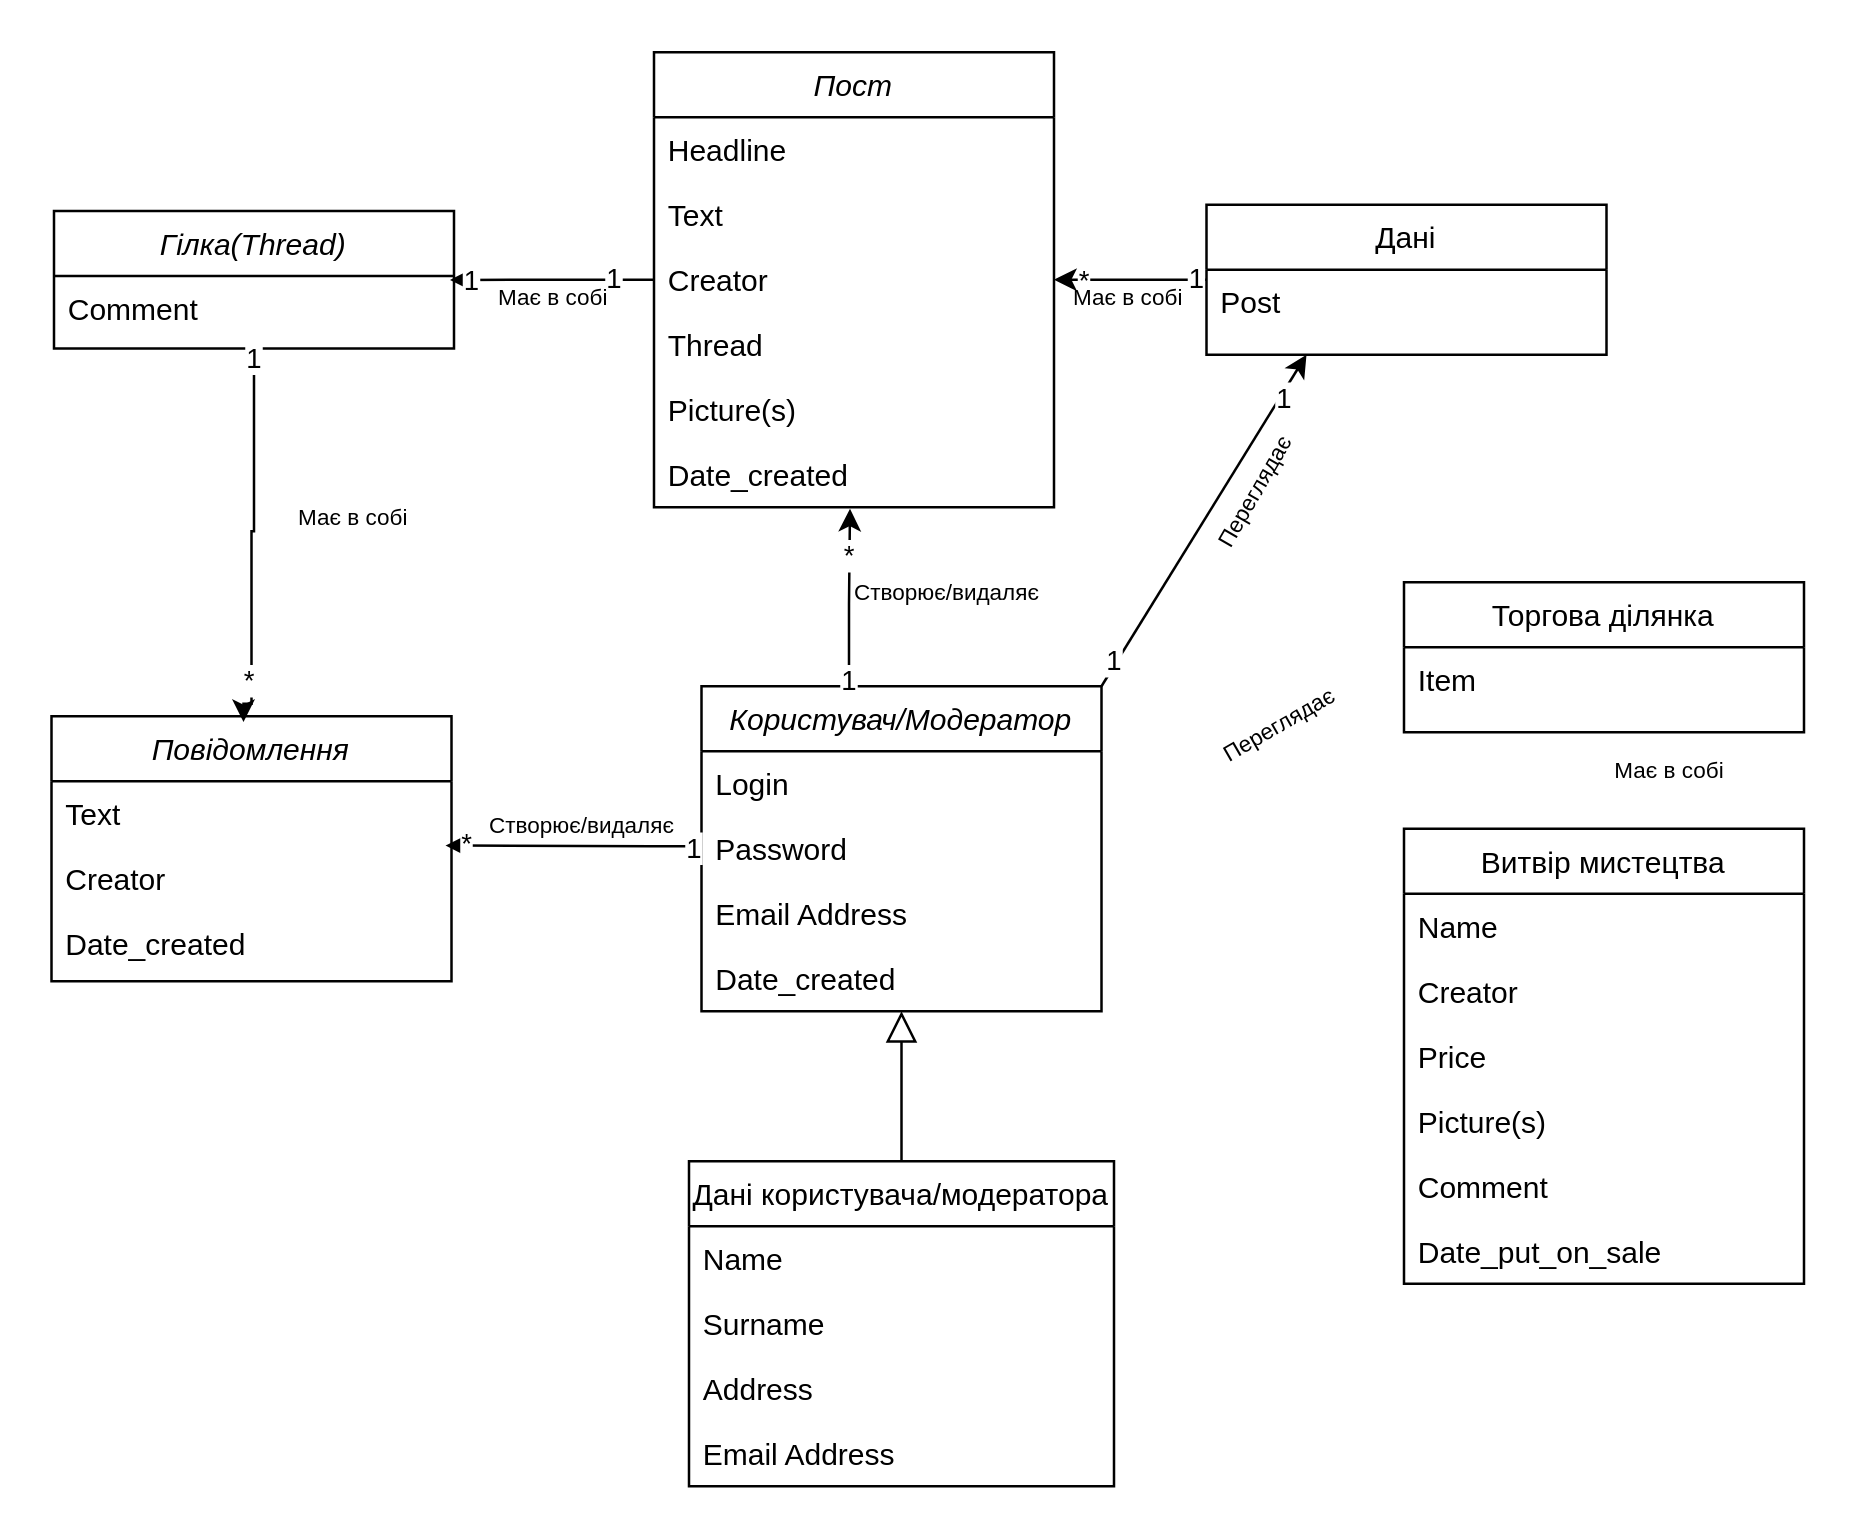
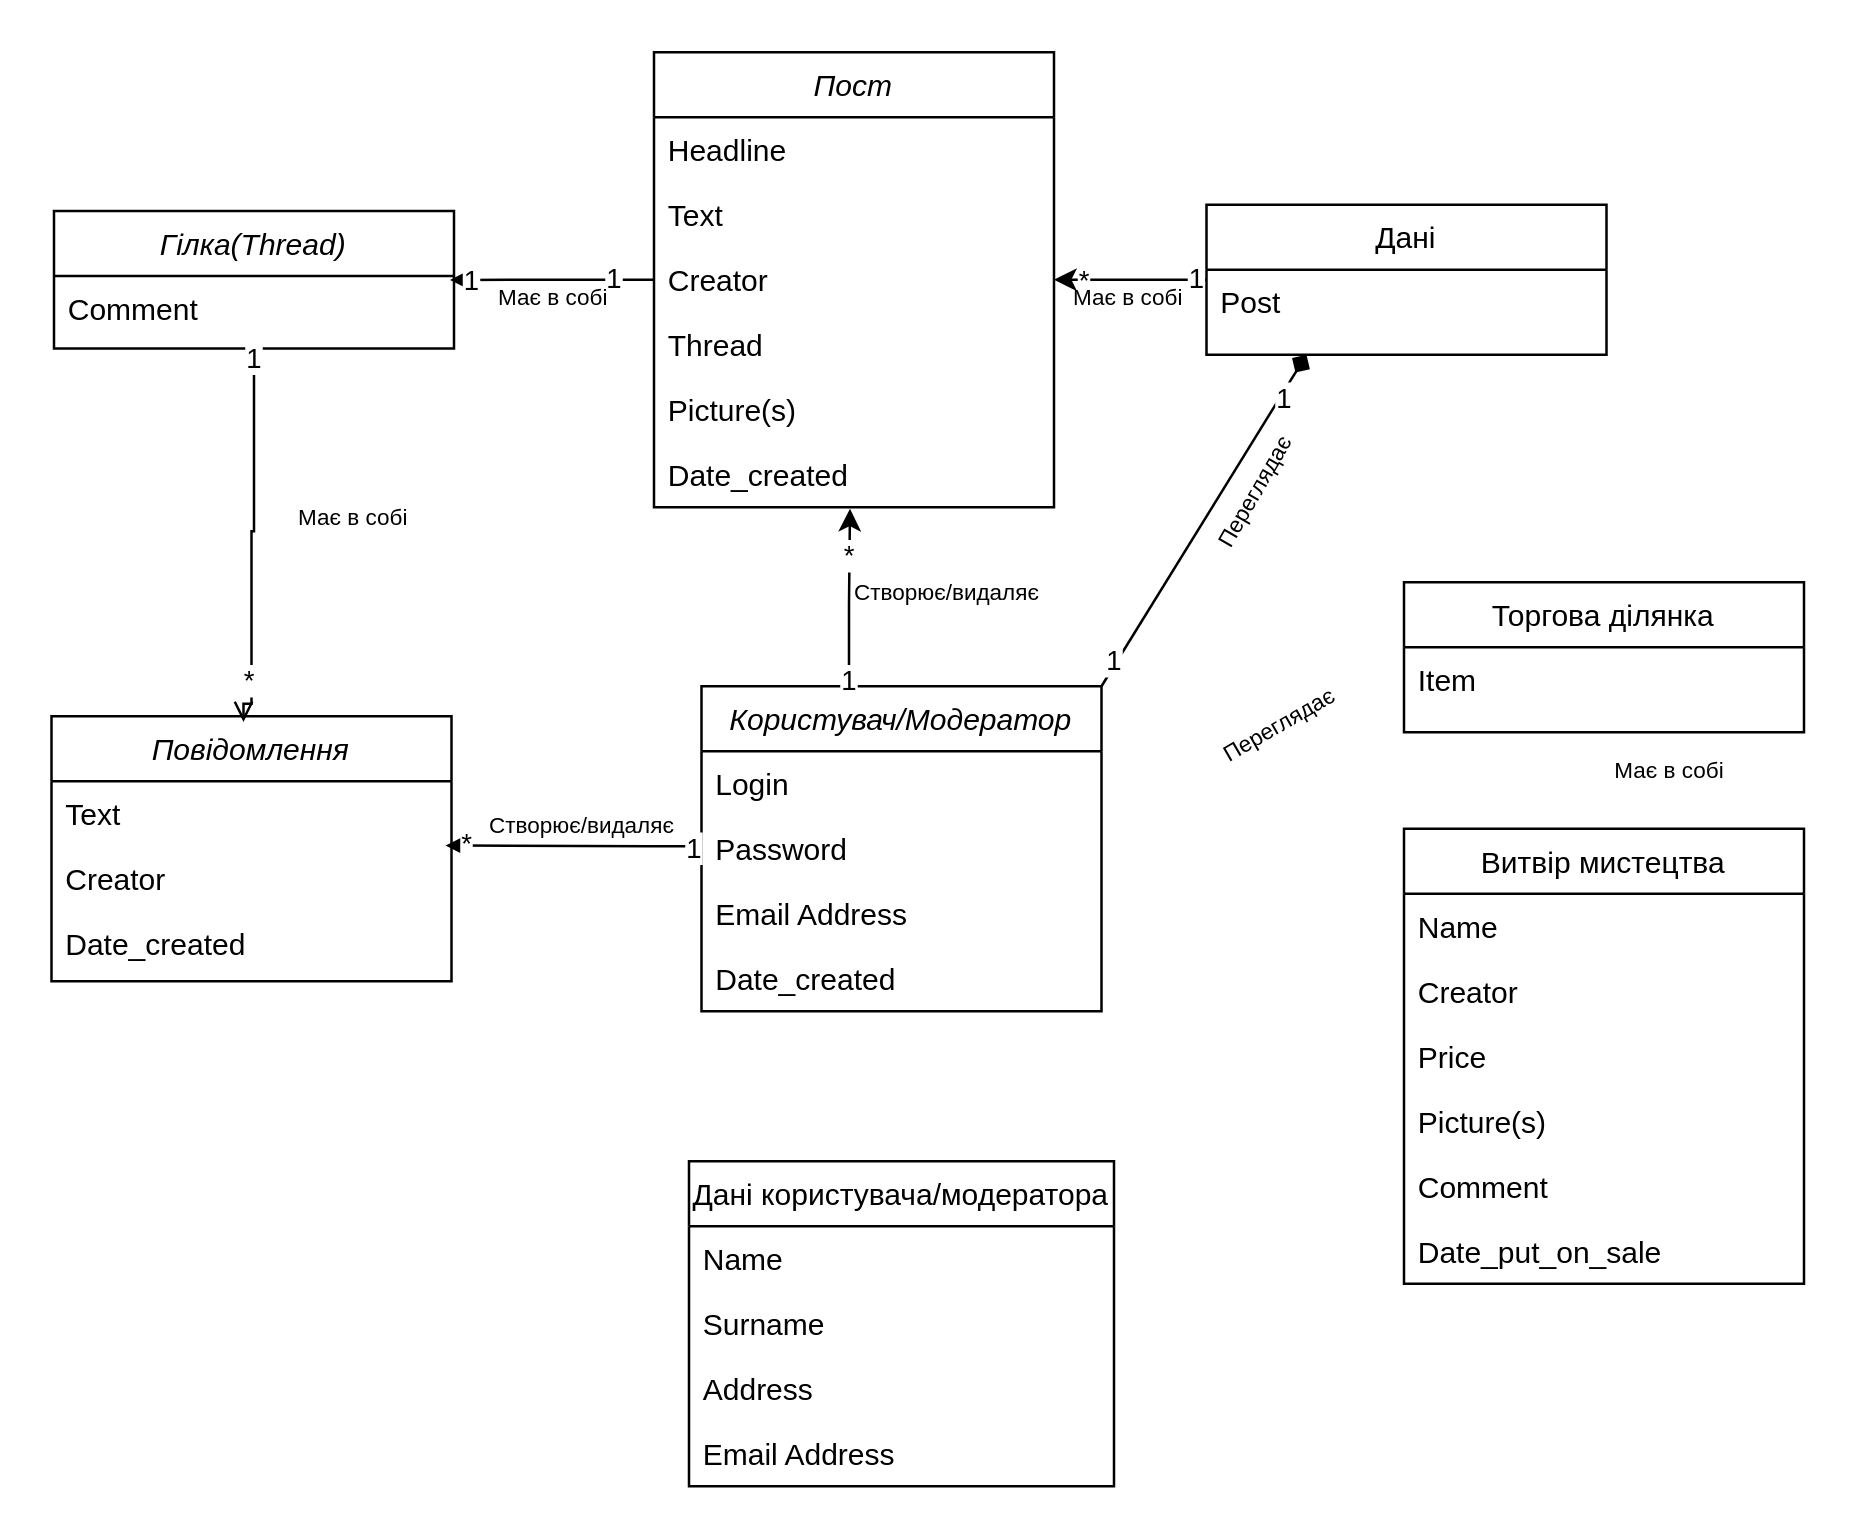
edge "Користувач/Модератор" -> "Дані": arrowhead classic -> diamond
edge "Гілка(Thread)" -> "Повідомлення": arrowhead classic -> open
edge "Дані користувача/модератора" -> "Користувач/Модератор": removed
